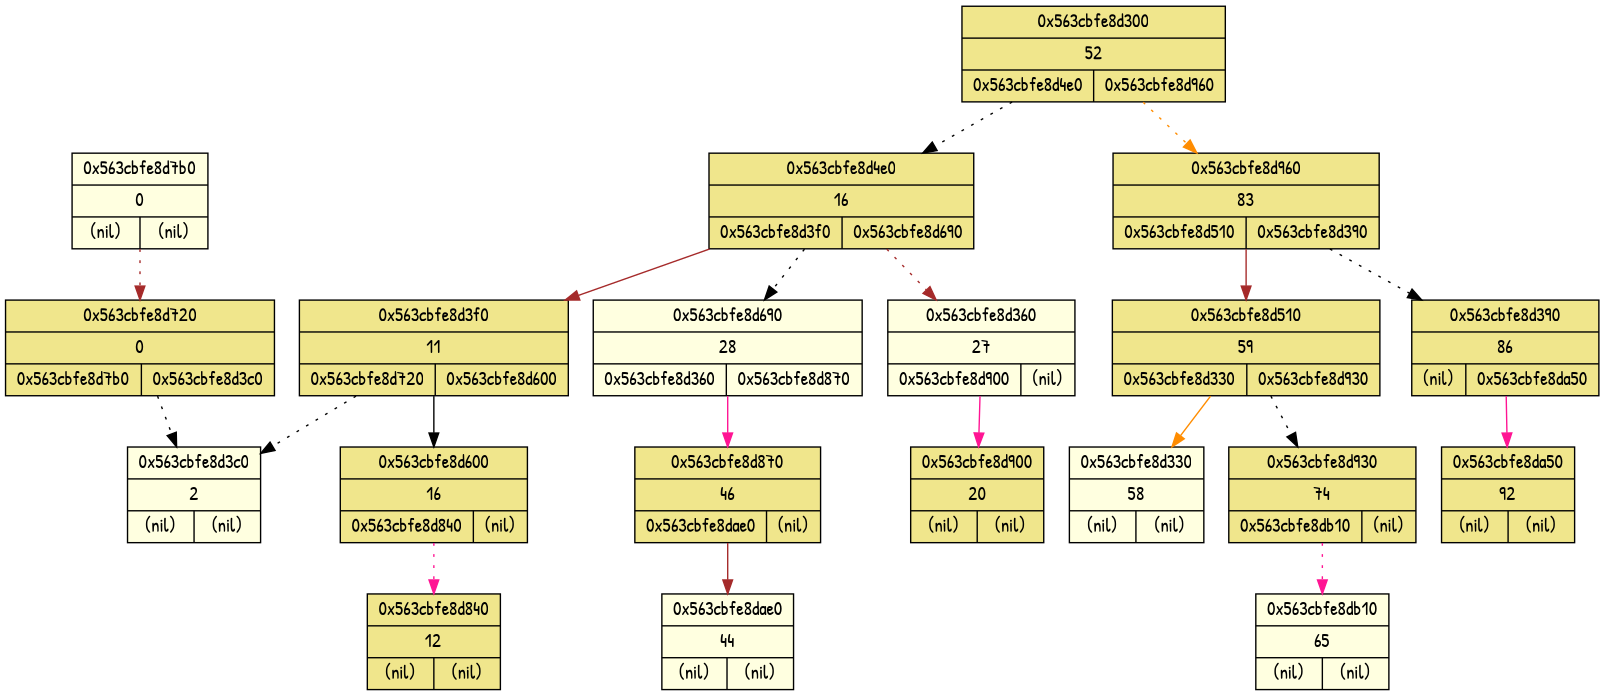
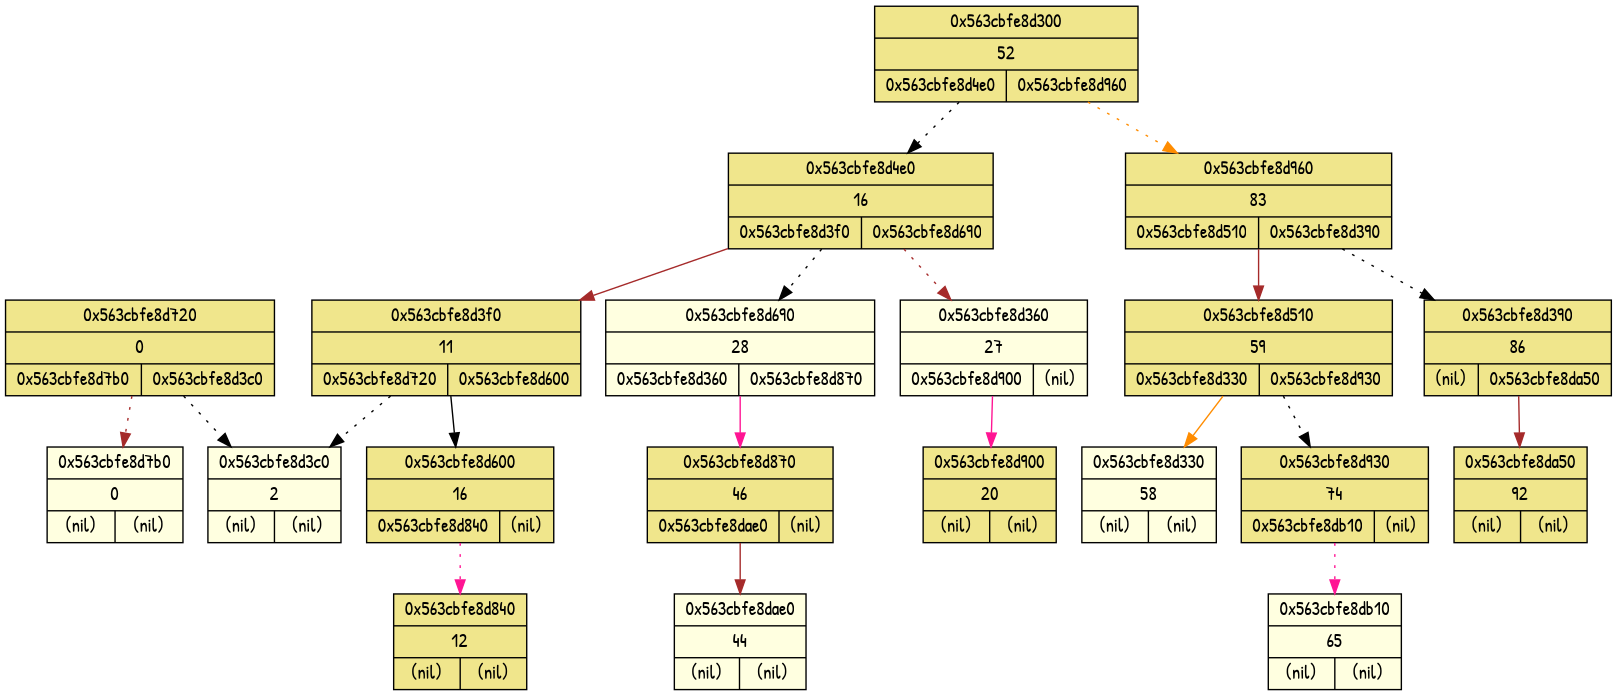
edge "0x563cbfe8d7b0" -> "0x563cbfe8d720": reversed
edge "0x563cbfe8d390" -> "0x563cbfe8da50": color deeppink -> brown
